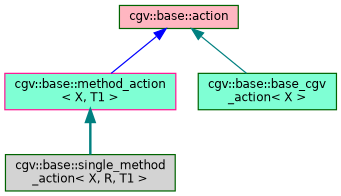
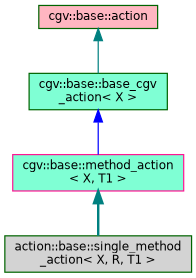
edge "cgv::base::method_action < X, T1 >" -> "cgv::base::action": now "cgv::base::method_action < X, T1 >" -> "cgv::base::base_cgv _action< X >"
node "cgv::base::single_method _action< X, R, T1 >": label "cgv::base::single_method _action< X, R, T1 >" -> "action::base::single_method _action< X, R, T1 >"
